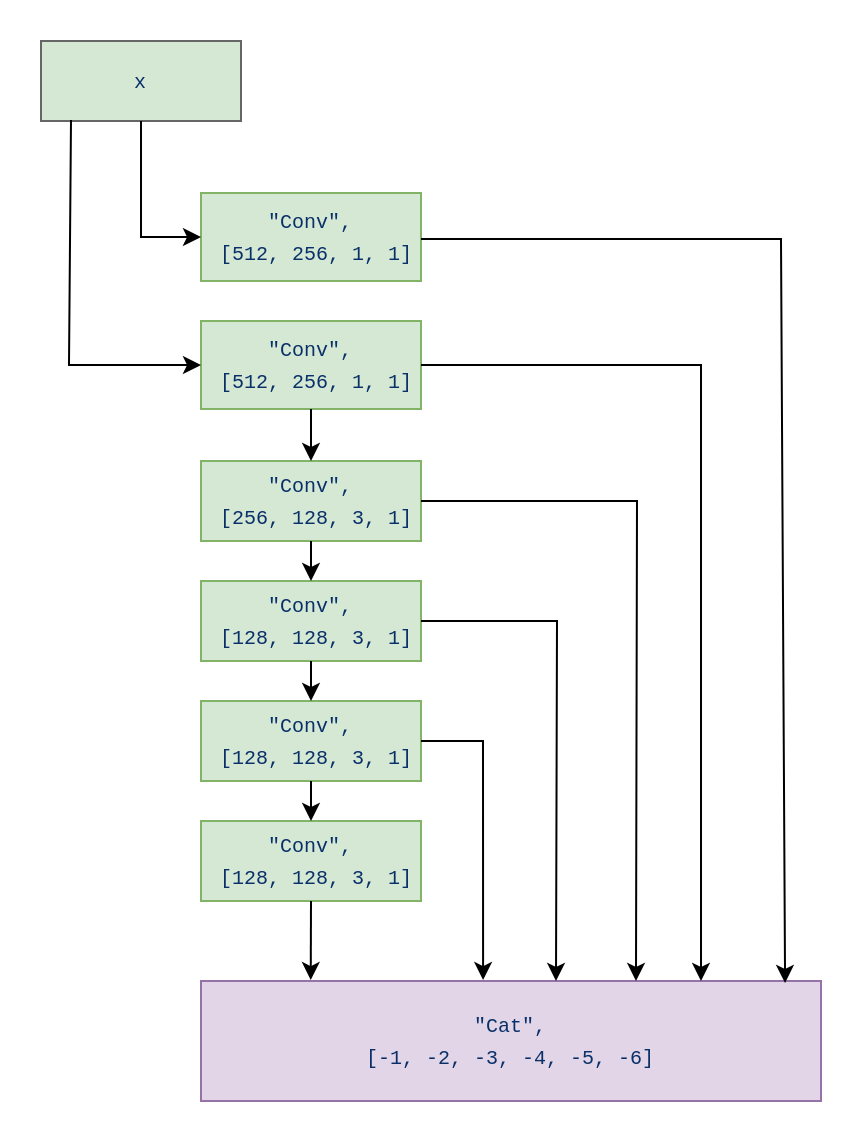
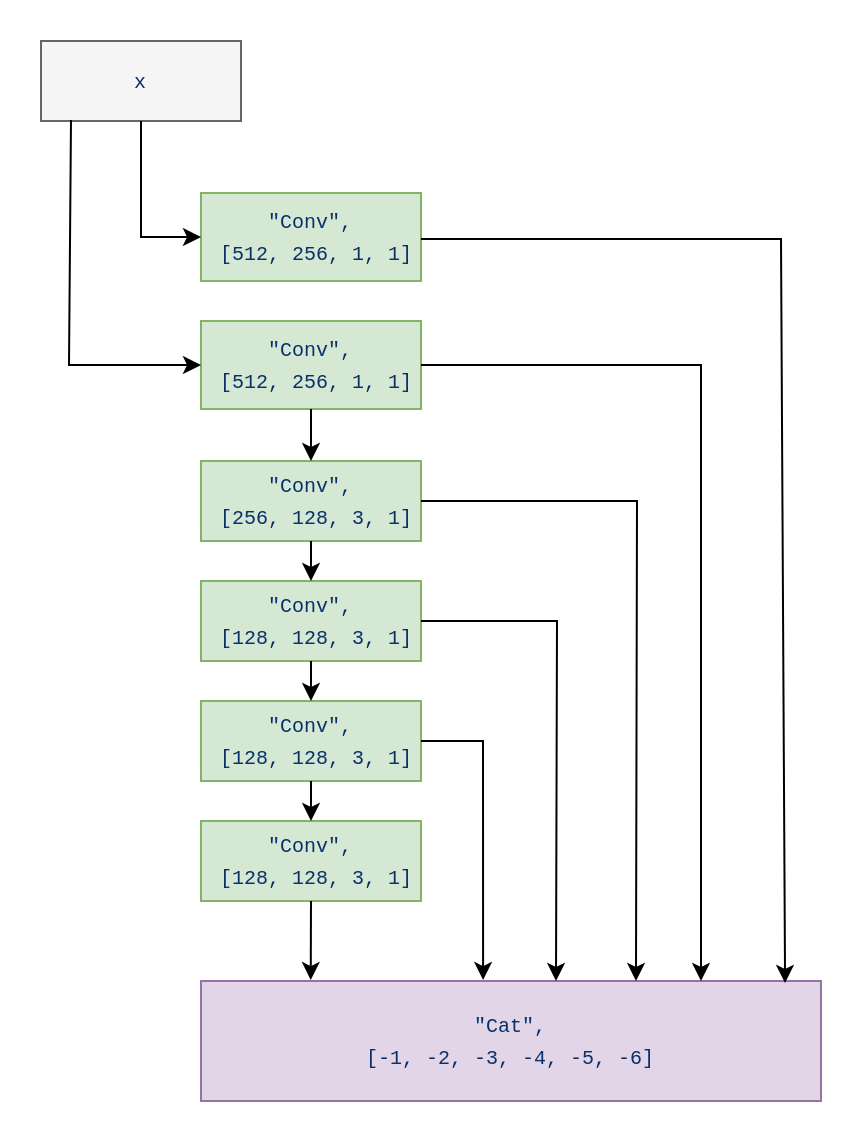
node "x": fillcolor #d5e8d4 -> #f5f5f5
